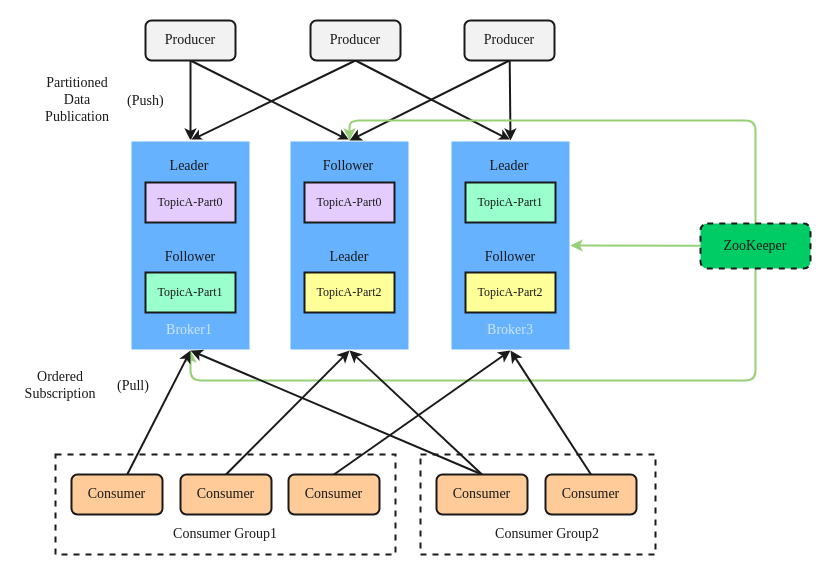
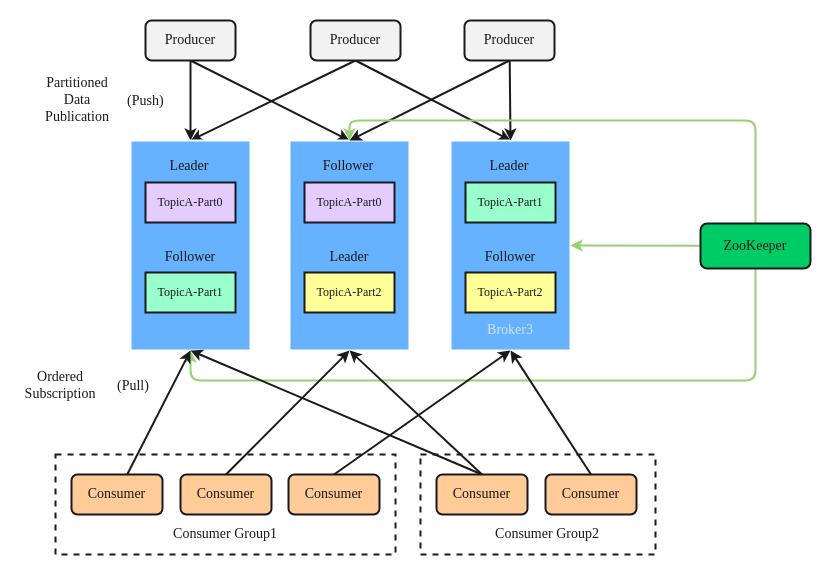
node "ZooKeeper": style dashed -> solid
node "Broker1": removed
